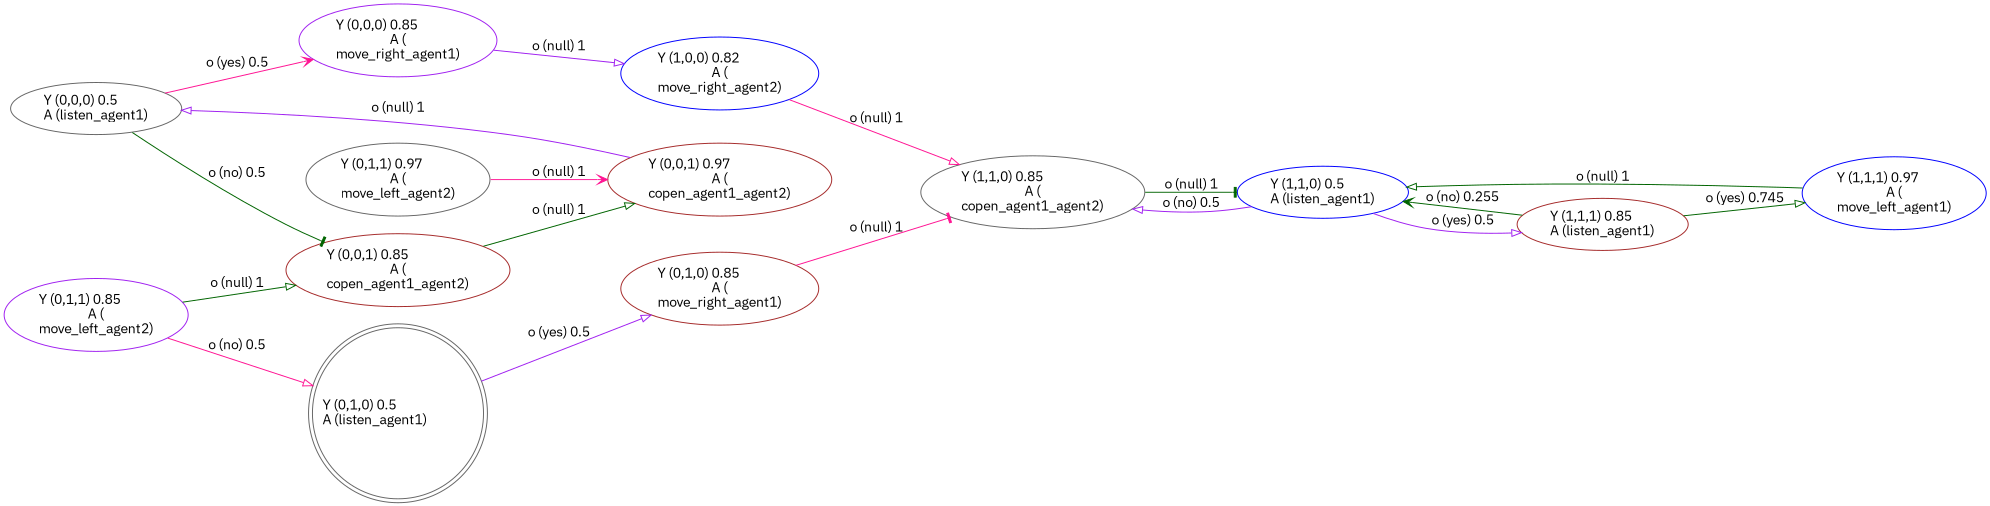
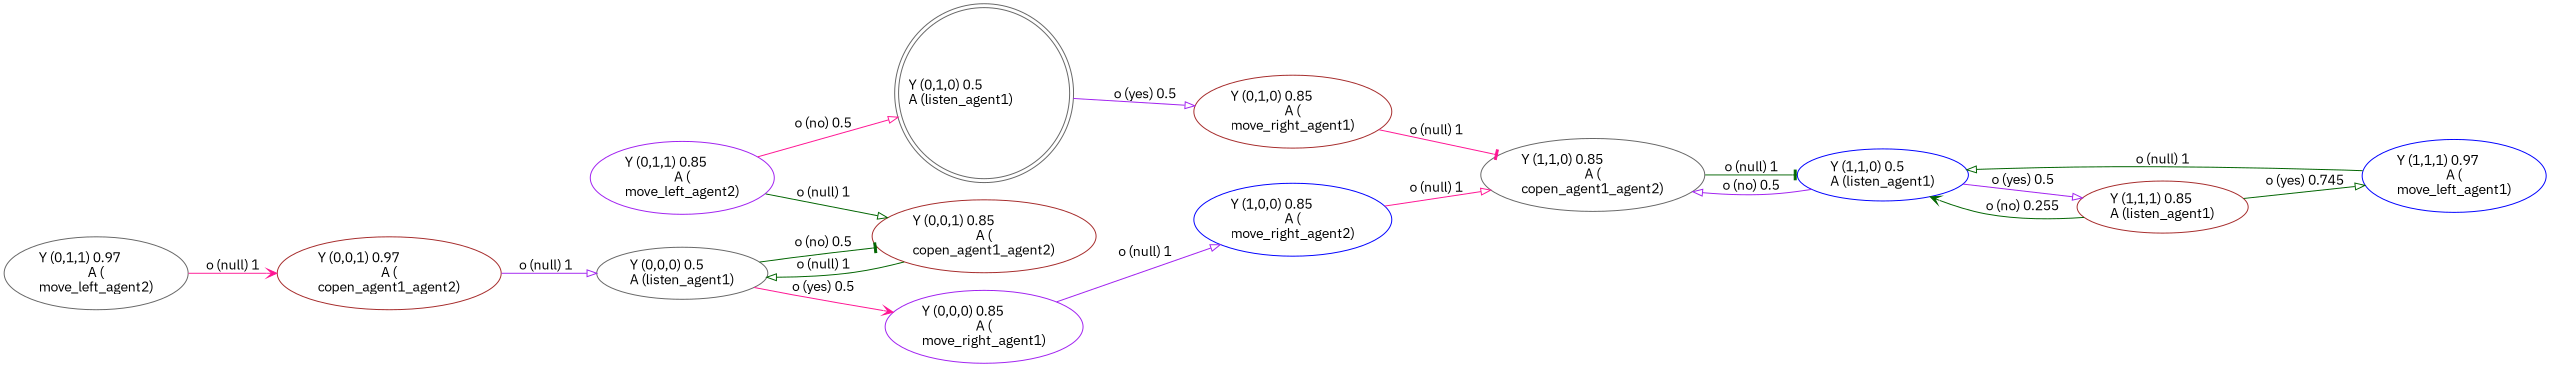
node "Y (1,0,0) 0.82 A ( move_right_agent2)": label "Y (1,0,0) 0.82 A ( move_right_agent2)" -> "Y (1,0,0) 0.85 A ( move_right_agent2)"
edge "Y (0,0,1) 0.85 A ( copen_agent1_agent2)" -> "Y (0,0,1) 0.97 A ( copen_agent1_agent2)": now "Y (0,0,1) 0.85 A ( copen_agent1_agent2)" -> "Y (0,0,0) 0.5 A (listen_agent1)"
